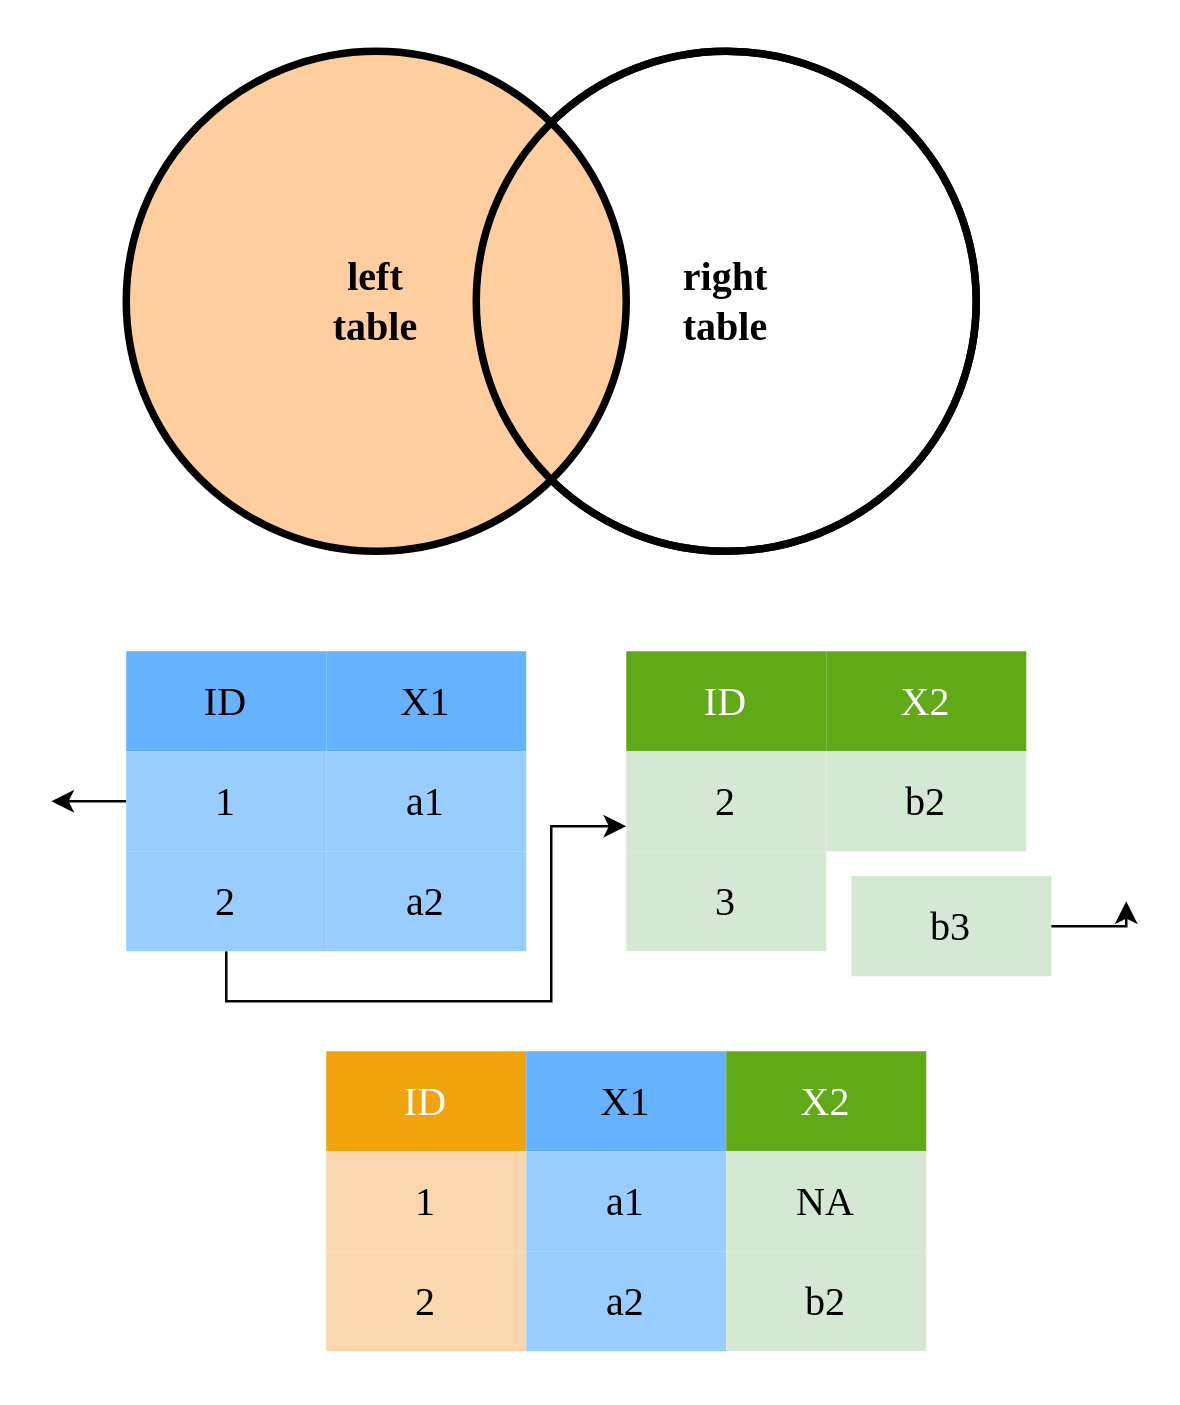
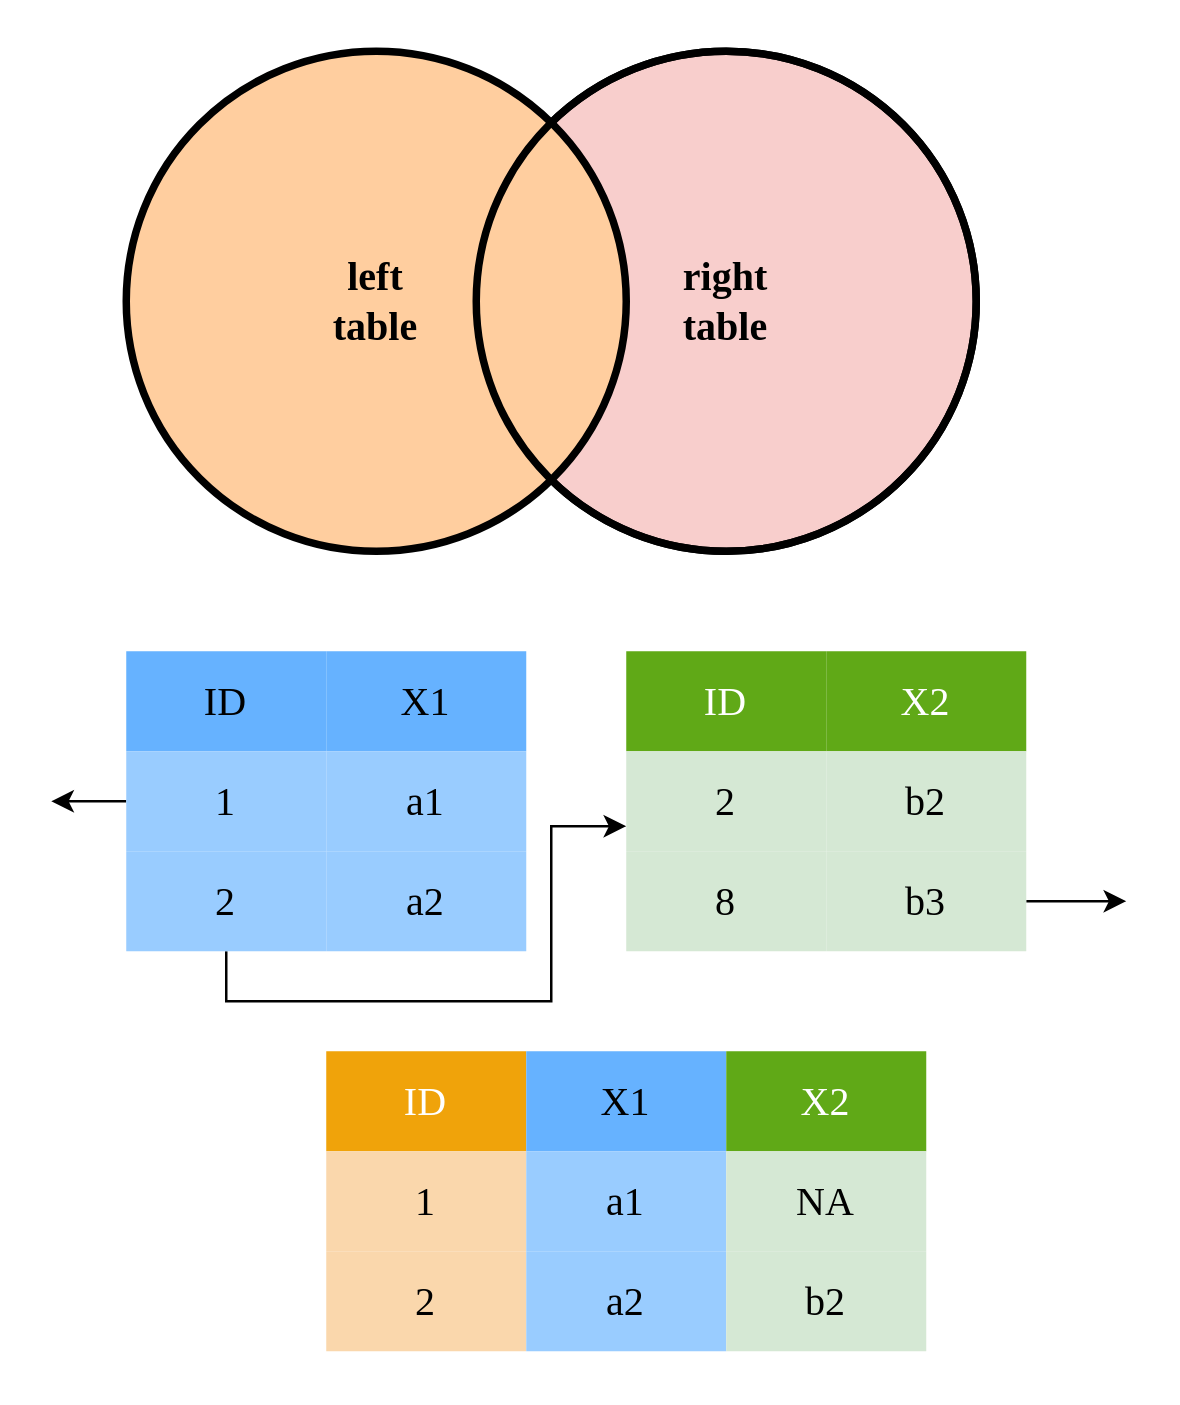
node "right table": fillcolor #ffffff -> #f8cecc
node "3": label "3" -> "8"
node "b3": moved (951, 926) -> (926, 901)
